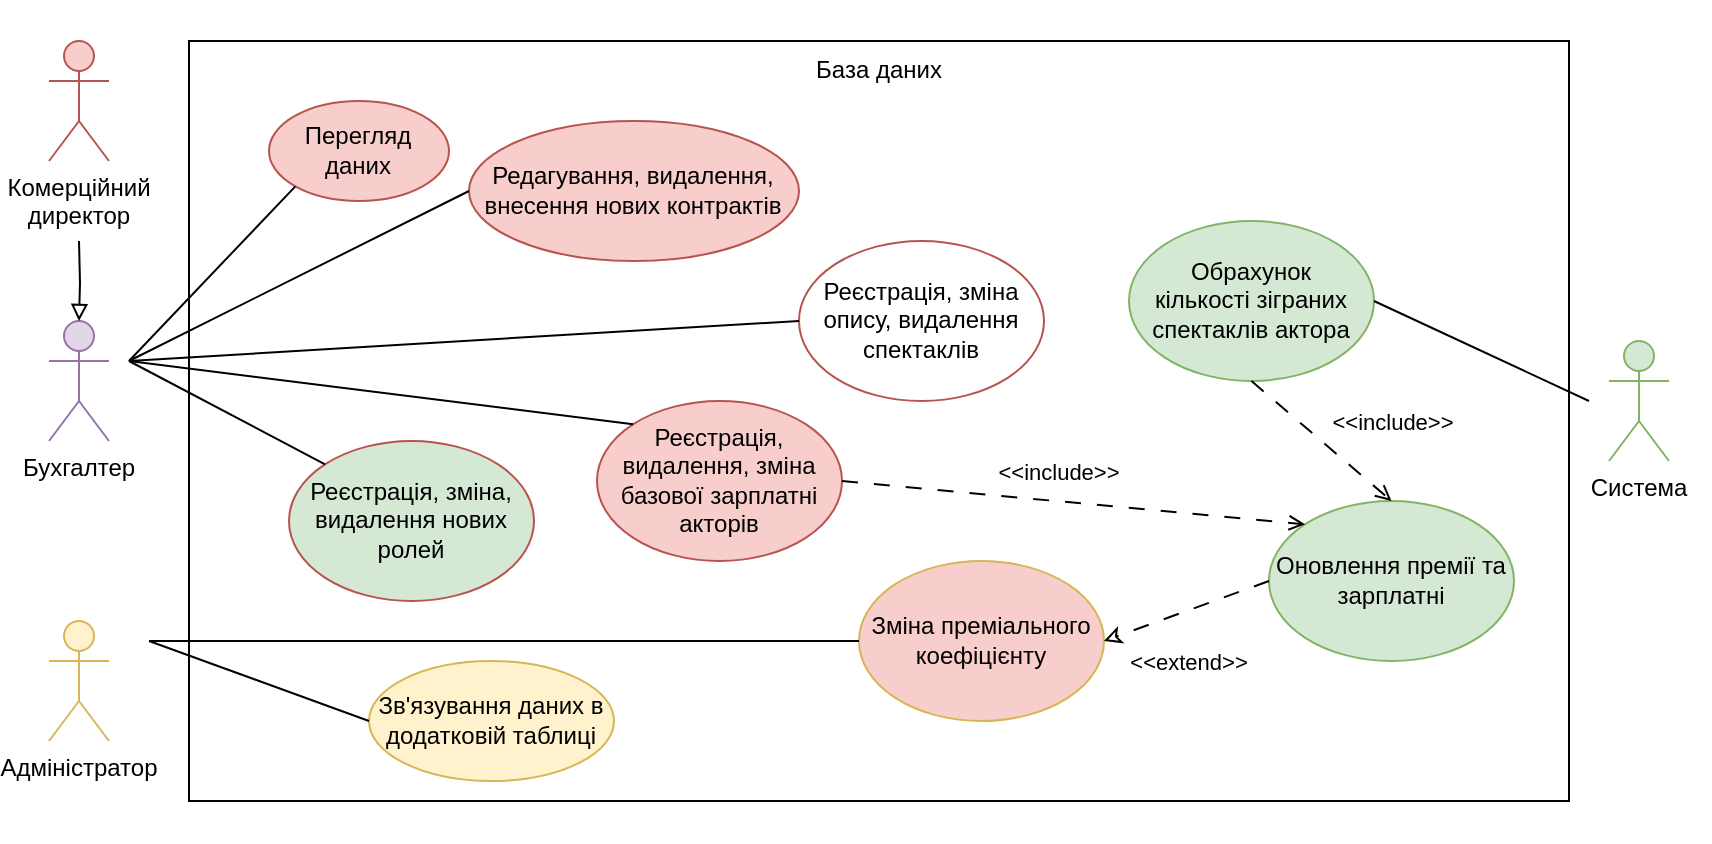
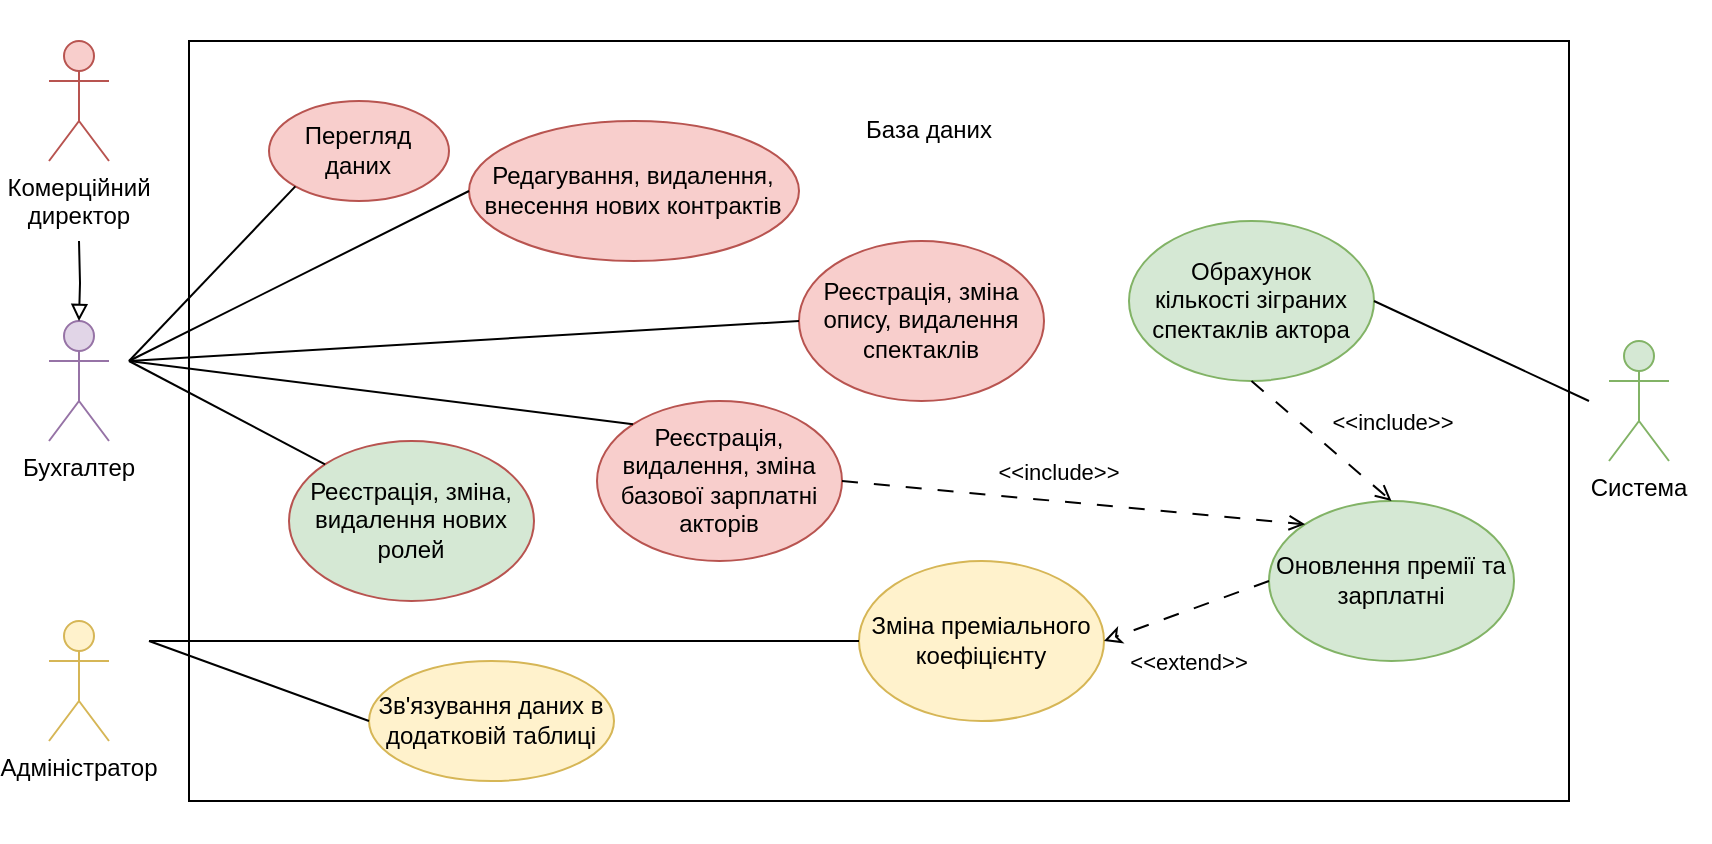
node "База даних": moved (879, 71) -> (929, 131)
node "Реєстрація, зміна опису, видалення спектаклів": fillcolor #ffffff -> #f8cecc
node "Зміна преміального коефіцієнту": fillcolor #f8cecc -> #fff2cc
